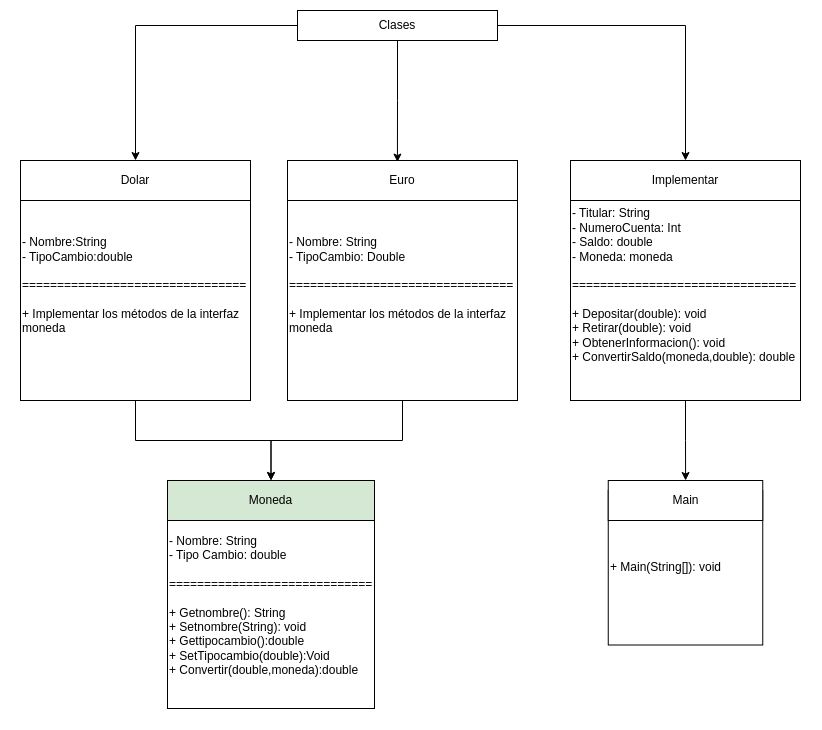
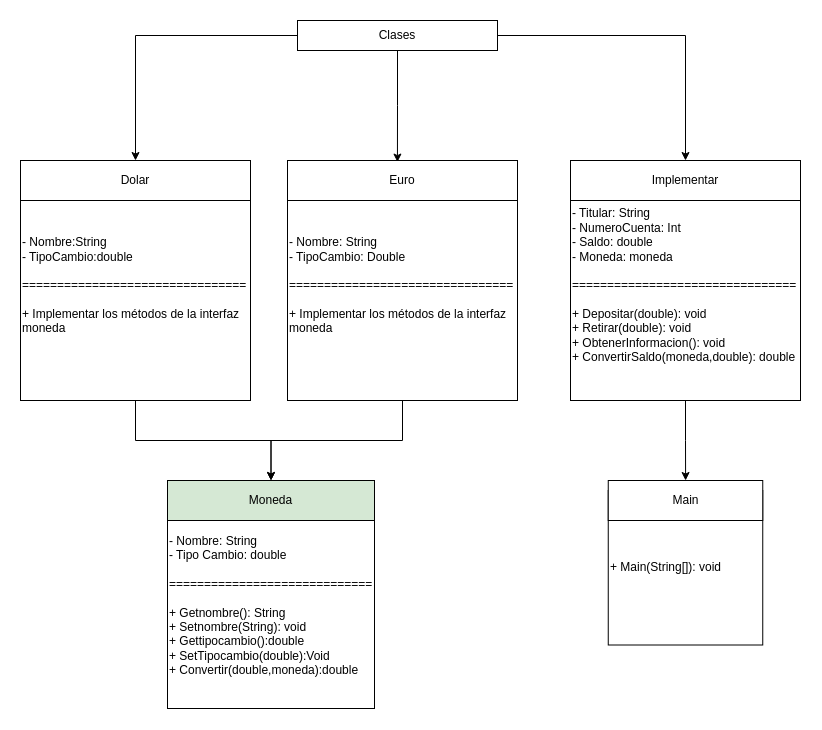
node "Clases": moved (398, 26) -> (398, 36)
